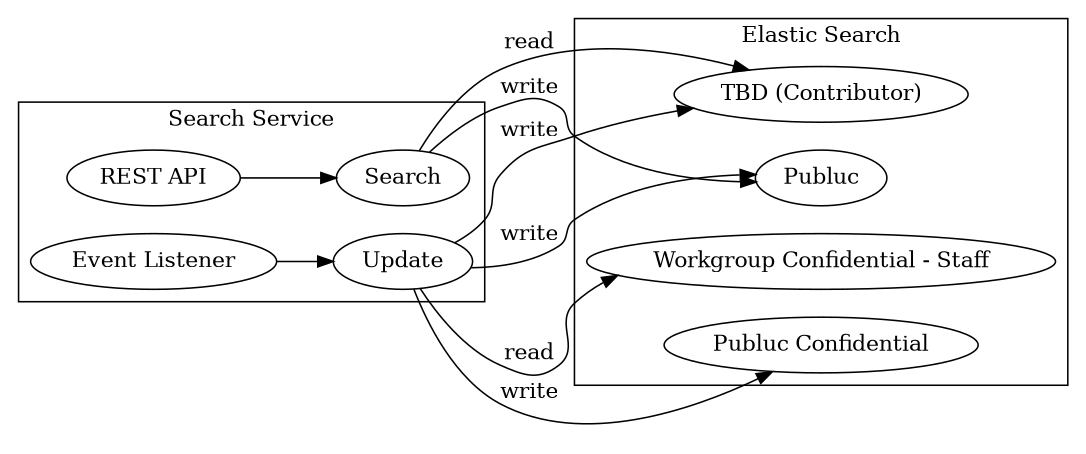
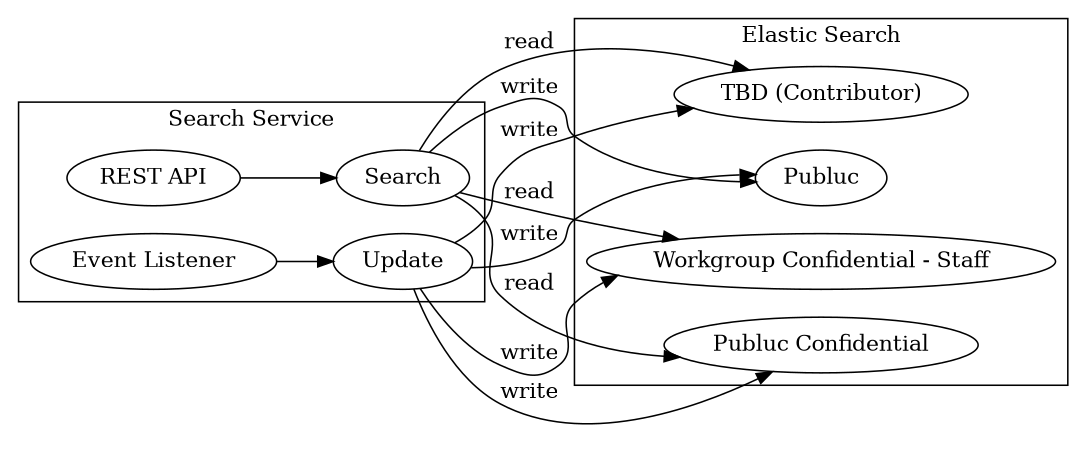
edge "Search" -> "Workgroup Confidential - Staff": added, label "read"
edge "Search" -> "Publuc Confidential": added, label "read"
edge "Update" -> "Workgroup Confidential - Staff": label "read" -> "write"
